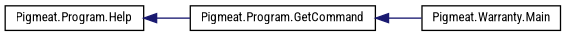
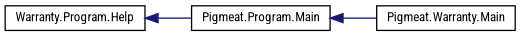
node "Pigmeat.Program.Help": label "Pigmeat.Program.Help" -> "Warranty.Program.Help"
node "Pigmeat.Program.GetCommand": label "Pigmeat.Program.GetCommand" -> "Pigmeat.Program.Main"
